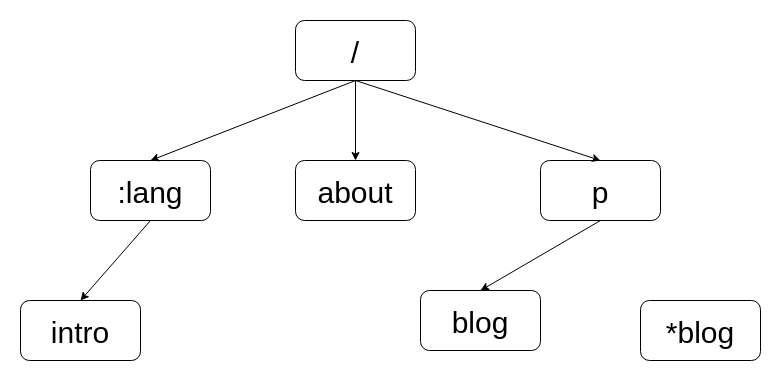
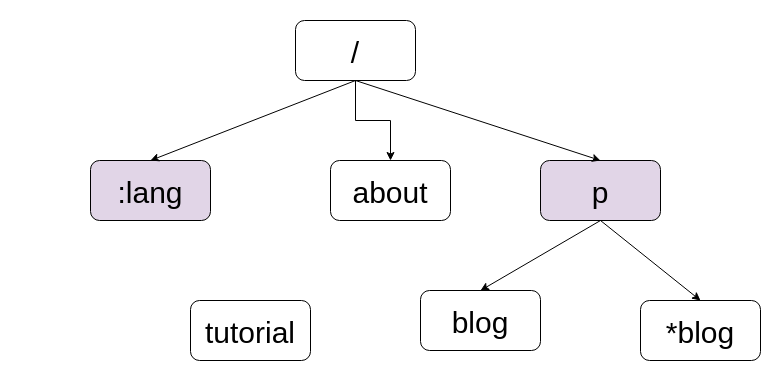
node ":lang": fillcolor #ffffff -> #e1d5e7
node "about": moved (356, 191) -> (391, 191)
node "p": fillcolor #ffffff -> #e1d5e7
edge ":lang" -> "intro": removed
edge "p" -> "*blog": added
node "intro": removed
node "tutorial": added
